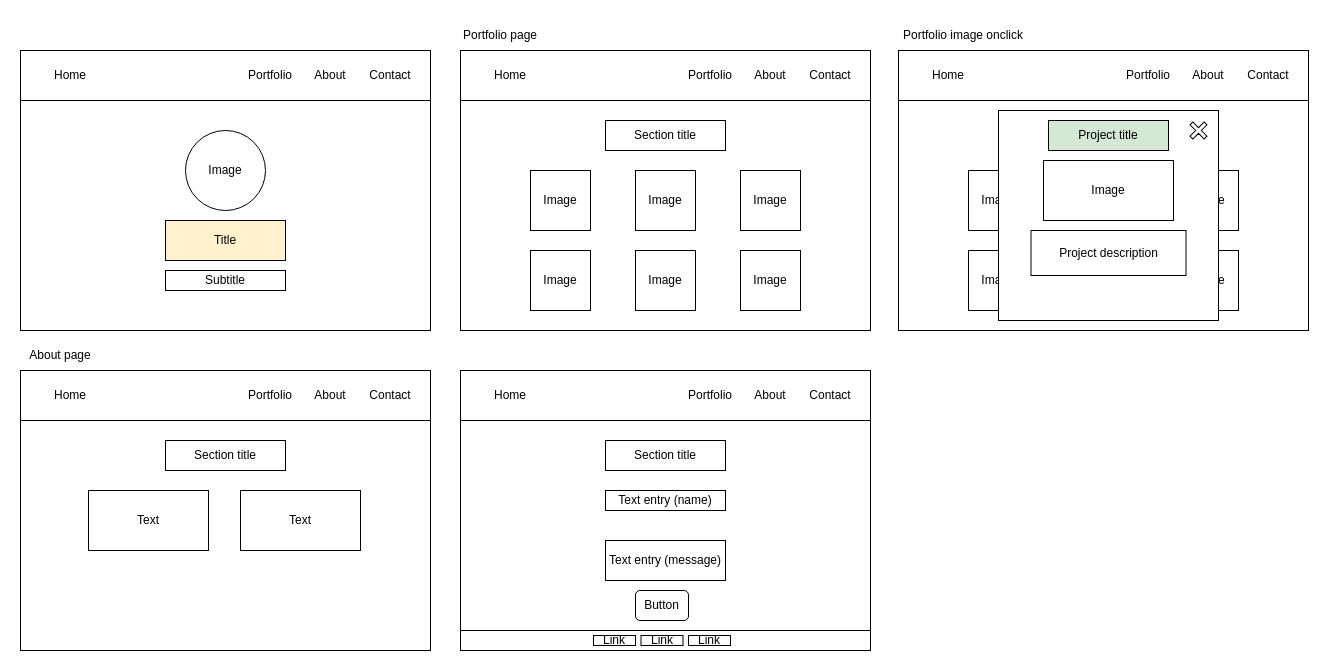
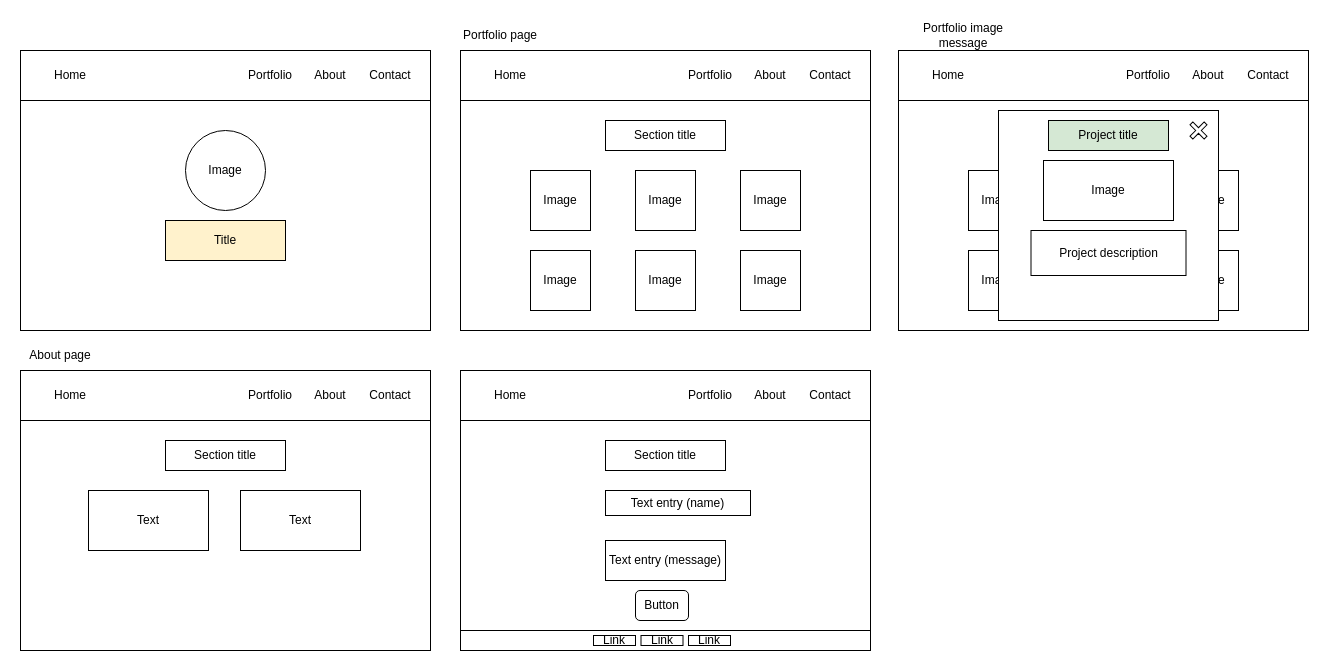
node "Portfolio image onclick": label "Portfolio image onclick" -> "Portfolio image message"
node "Subtitle": removed
node "Text entry (name)": size 120x20 -> 145x25
